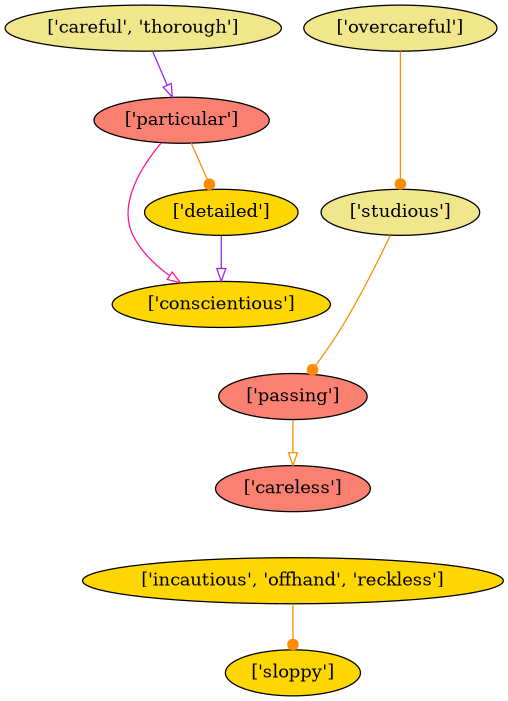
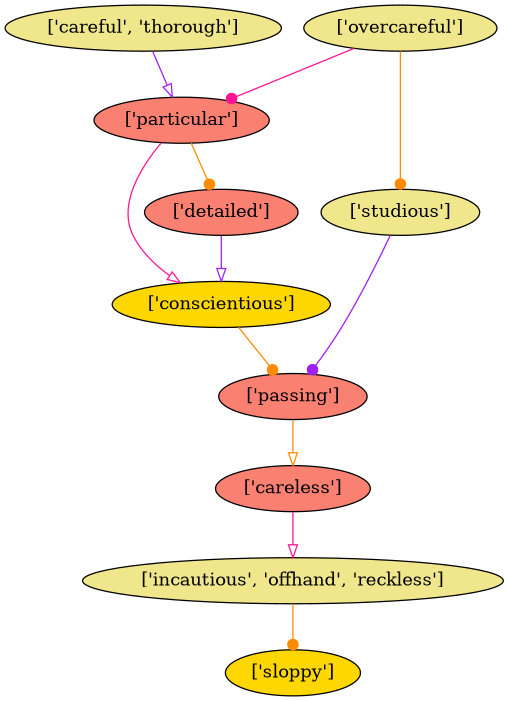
edge "['overcareful']" -> "['particular']": added
node "['detailed']": fillcolor gold -> salmon
edge "['studious']" -> "['passing']": color darkorange -> purple
edge "['conscientious']" -> "['passing']": added
edge "['careless']" -> "['incautious', 'offhand', 'reckless']": added
node "['incautious', 'offhand', 'reckless']": fillcolor gold -> khaki
